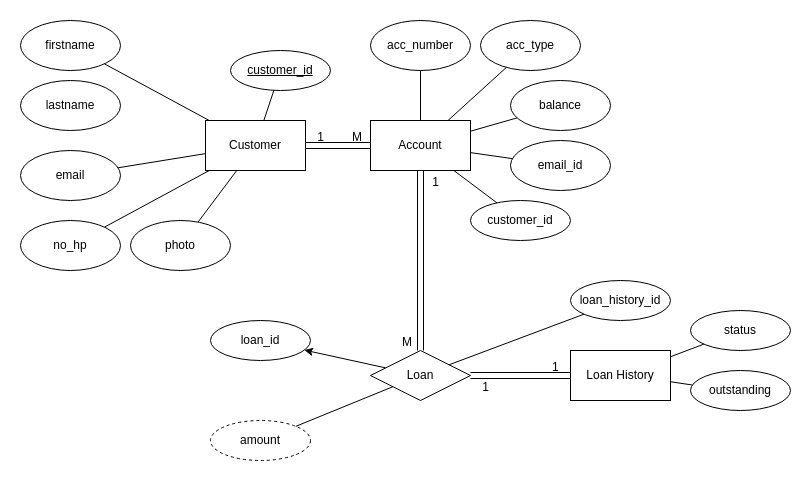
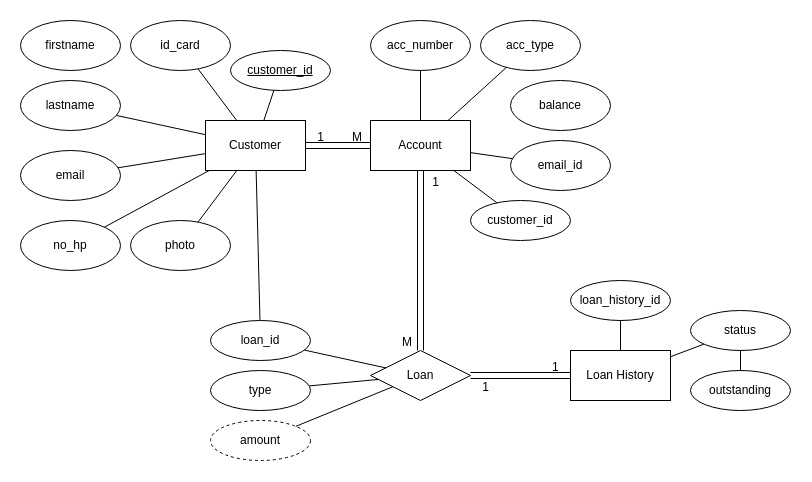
node "id_card": added
edge "firstname" -- "Customer": now "loan_id" -- "Customer"
edge "id_card" -- "Customer": added
edge "lastname" -- "Customer": added
edge "balance" -- "Account": removed
edge "loan_history_id" -- "Loan": now "loan_history_id" -- "Loan History"
edge "Loan" -> "loan_id": arrowhead classic -> none
edge "Loan" -- "type": added
edge "Loan History" -- "outstanding": now "status" -- "outstanding"
node "type": added
